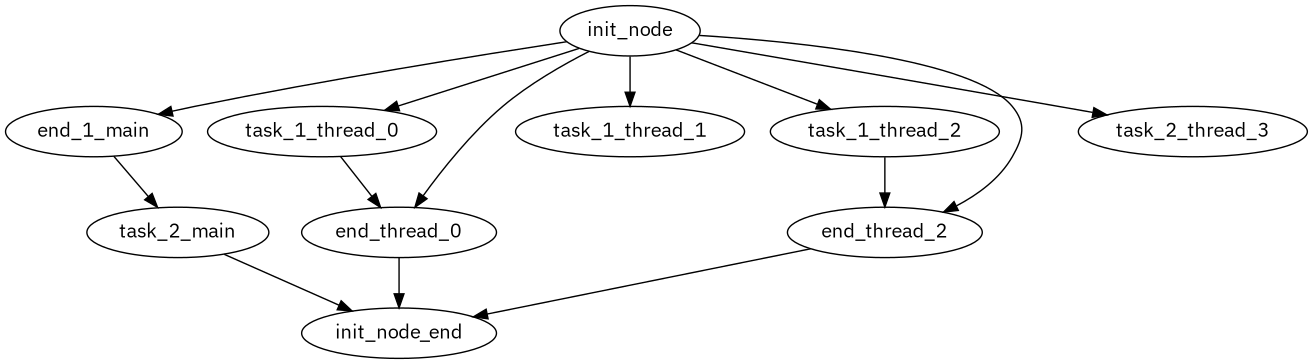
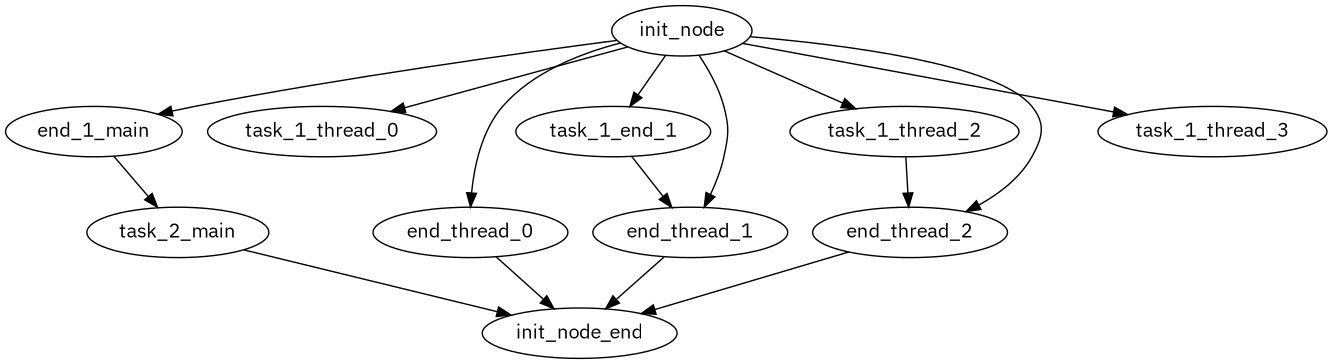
node "task_1_thread_1": label "task_1_thread_1" -> "task_1_end_1"
node "task_2_thread_3": label "task_2_thread_3" -> "task_1_thread_3"
edge "task_1_thread_0" -> "end_thread_0": removed
node "end_thread_1": added
